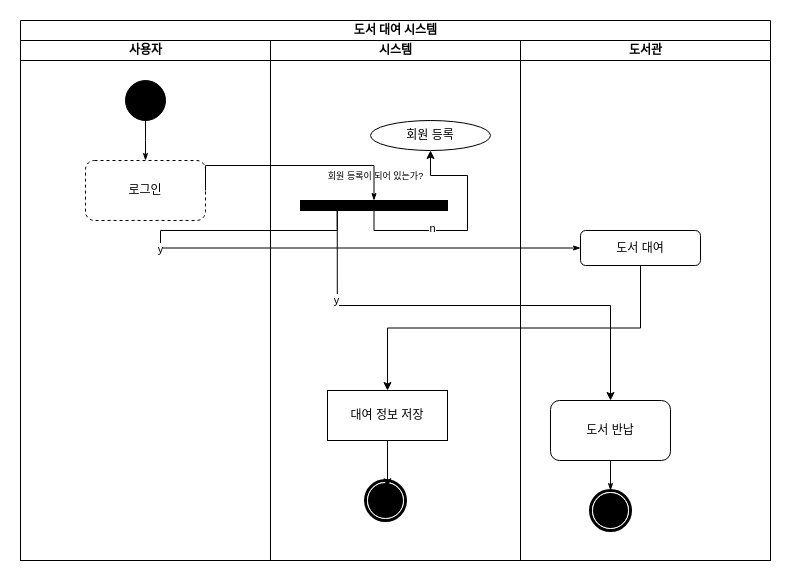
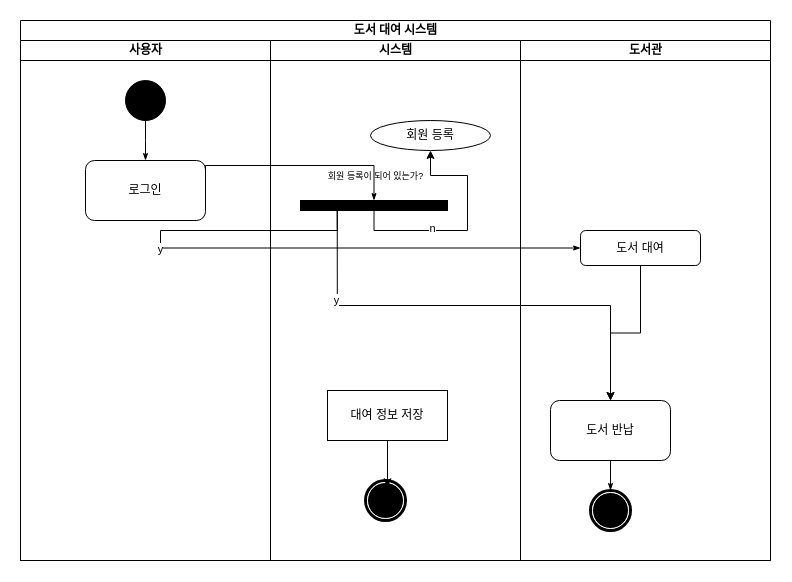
node "로그인": style dashed -> solid
edge "도서 대여" -> "대여 정보 저장": now "도서 대여" -> "도서 반납"
